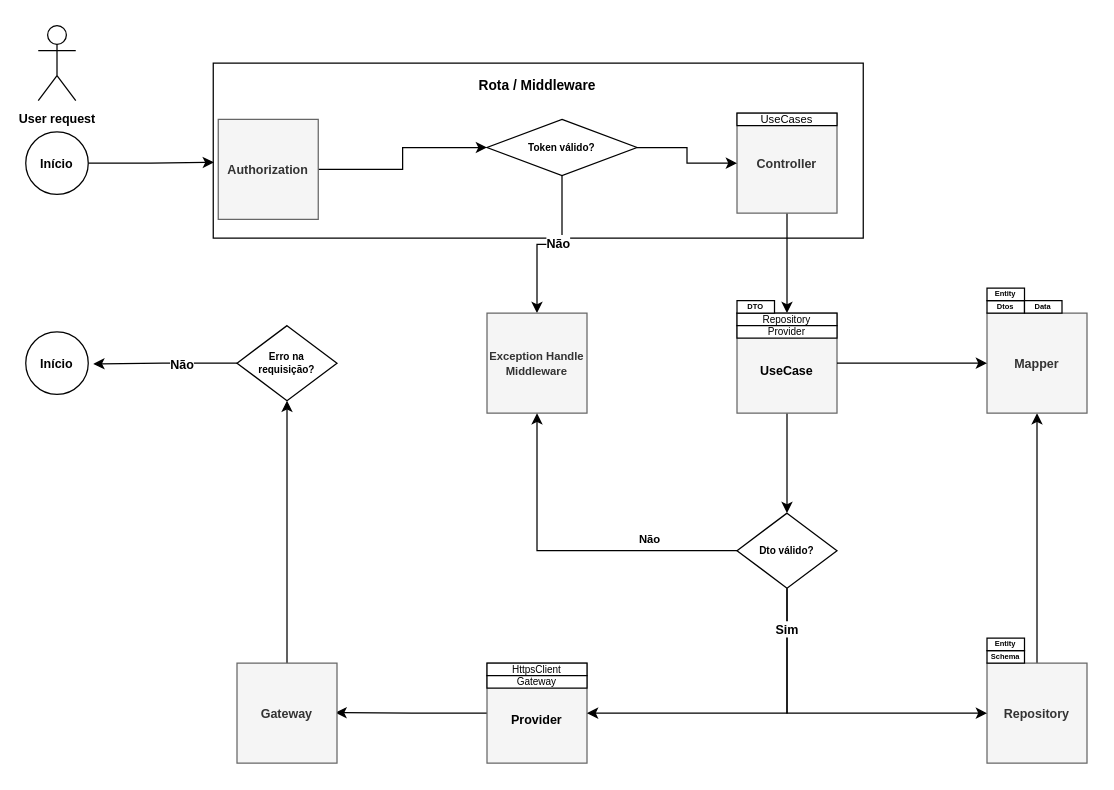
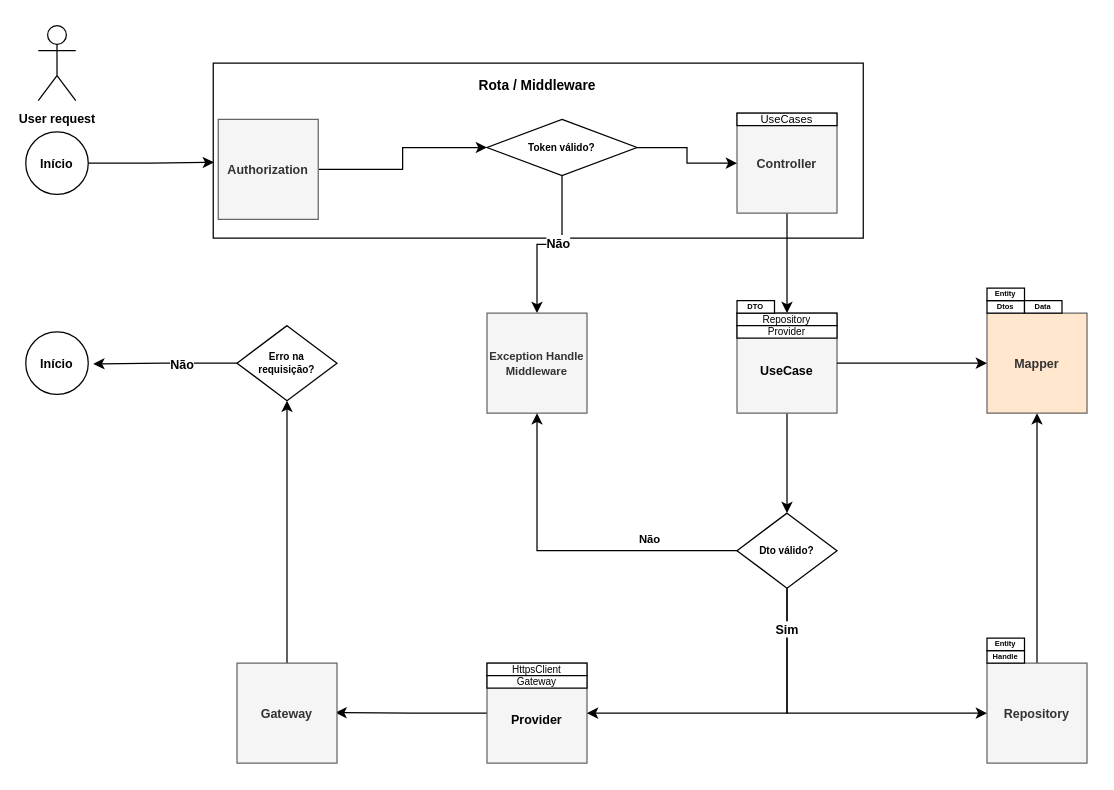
node "Mapper": fillcolor #f5f5f5 -> #ffe6cc
node "Schema": label "Schema" -> "Handle"
